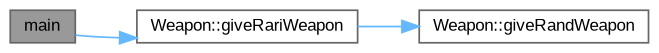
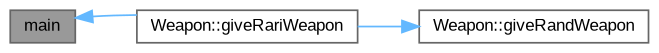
edge "main" -> "Weapon::giveRariWeapon": reversed
